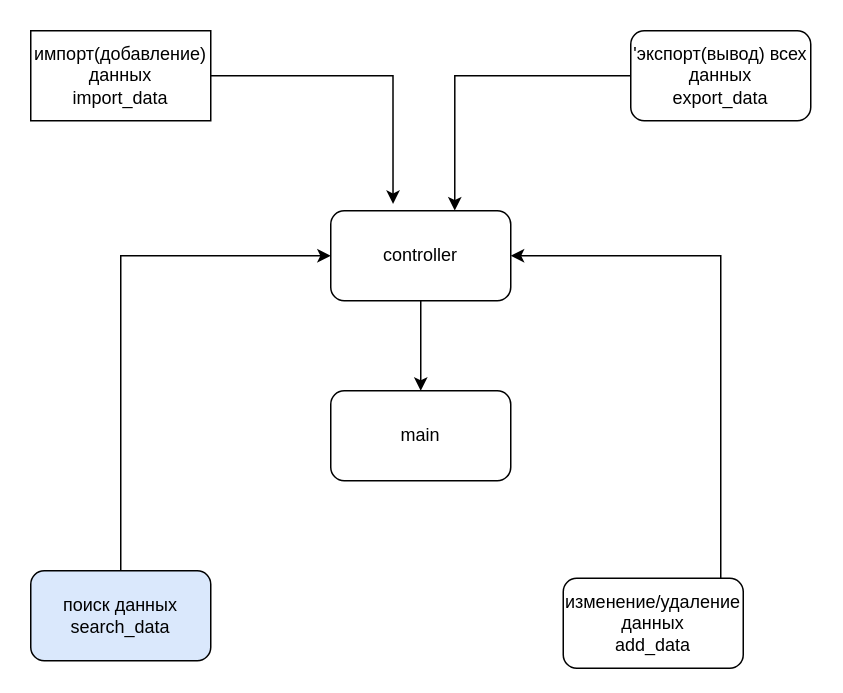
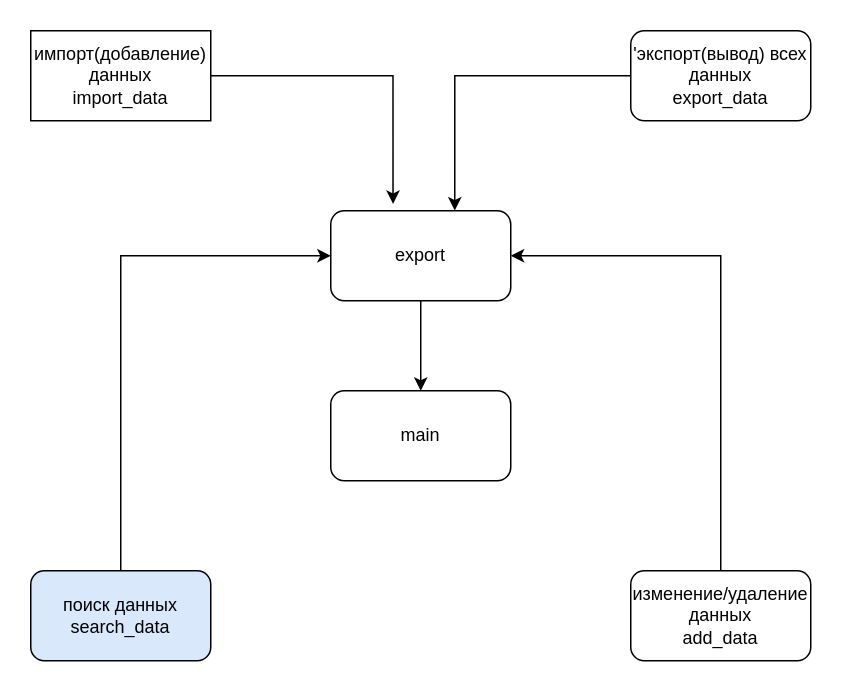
node "controller": label "controller" -> "export"
node "изменение/удаление данных add_data": moved (653, 623) -> (721, 616)
